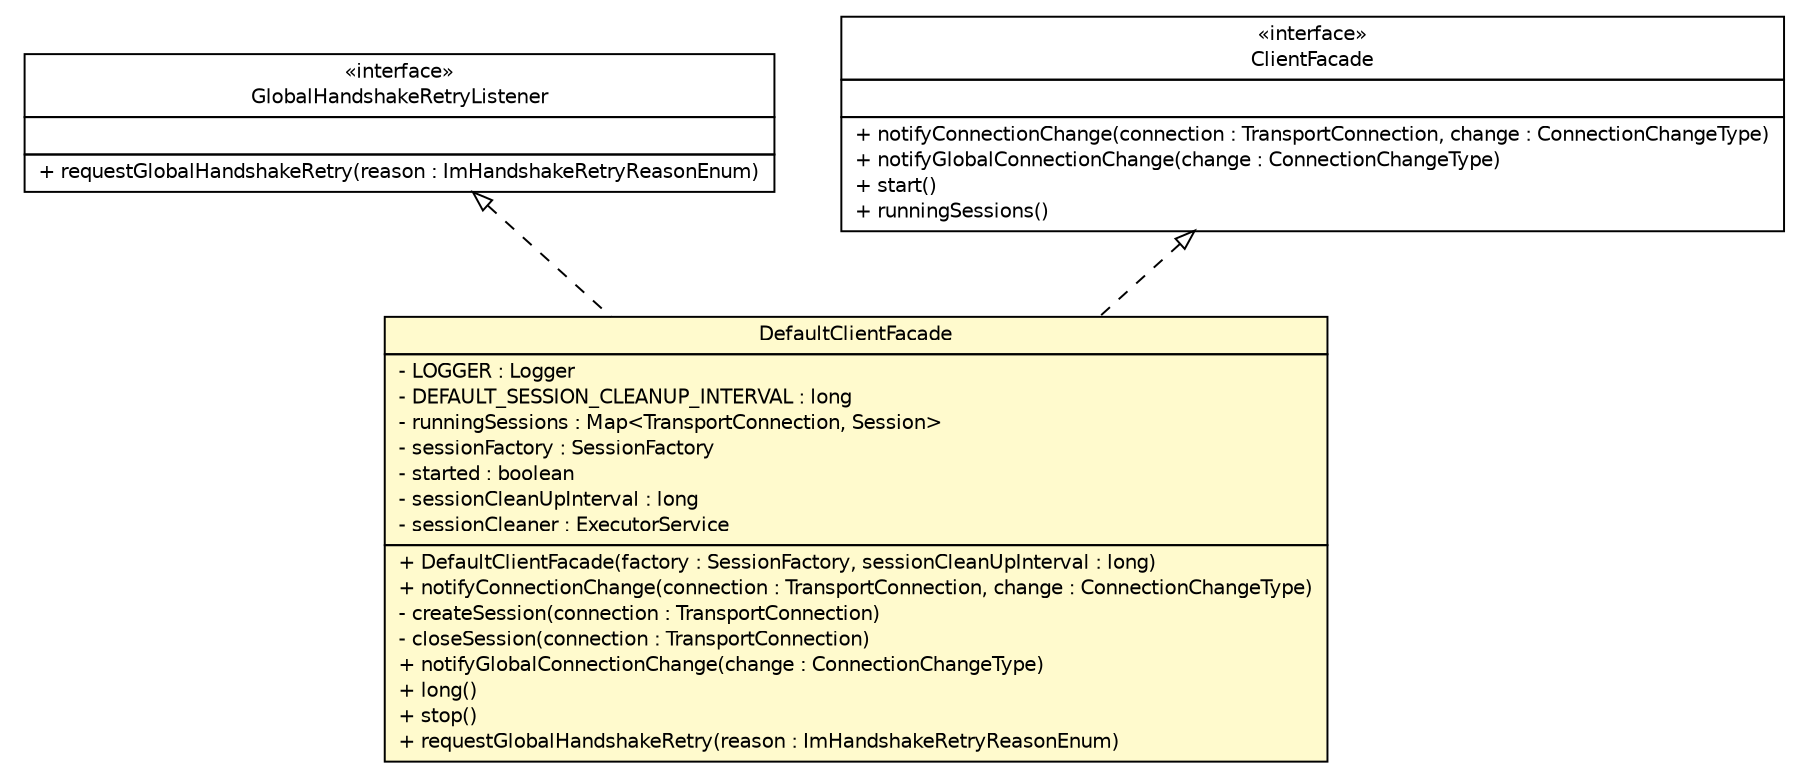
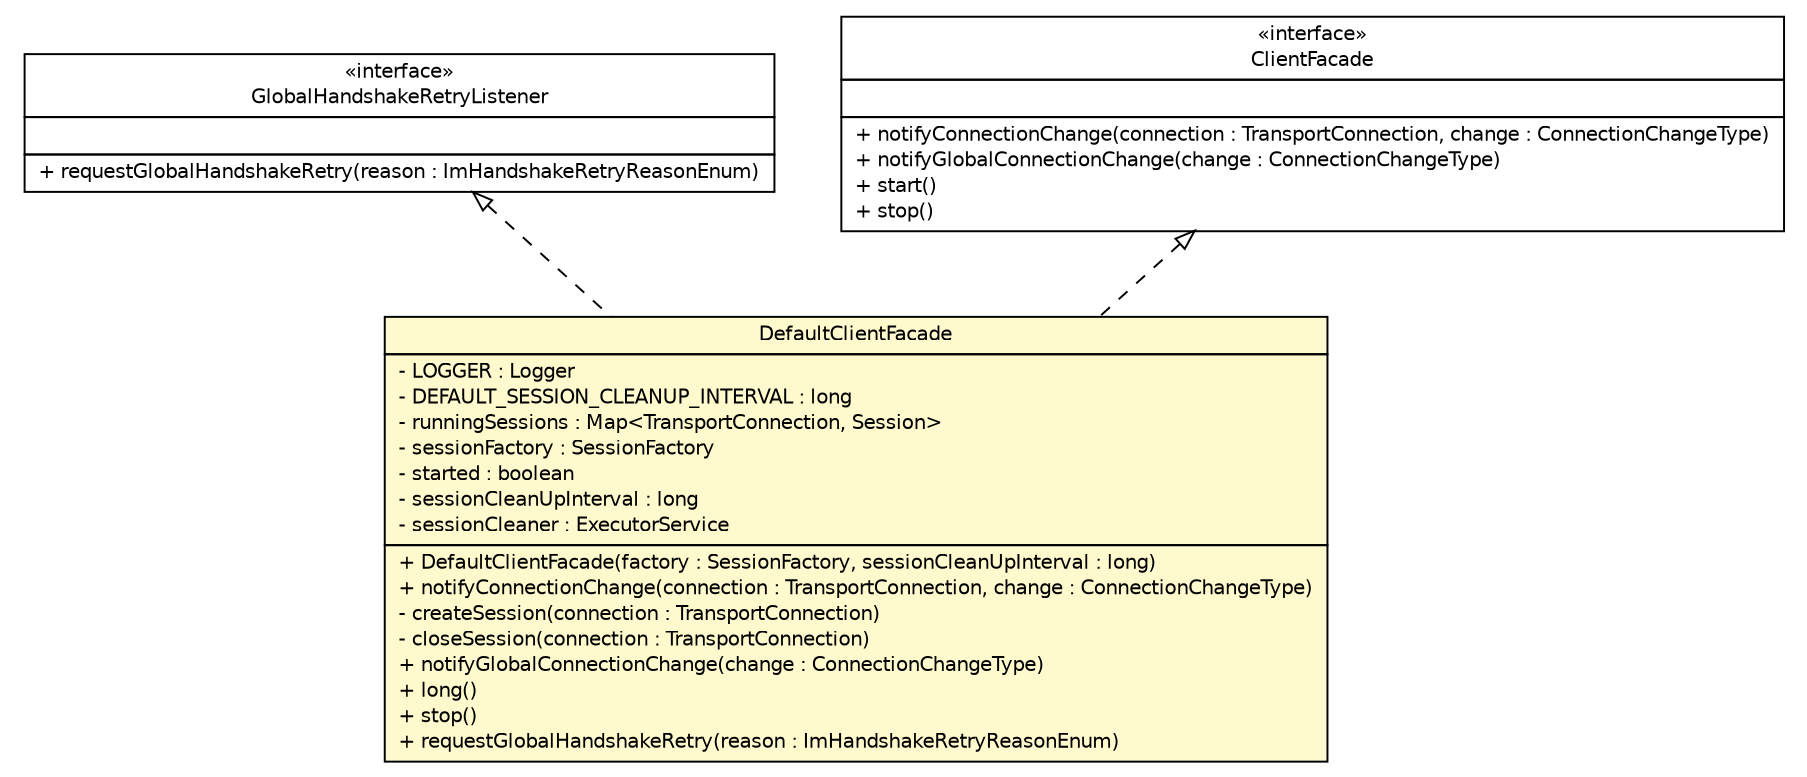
node "ClientFacade": text "+ runningSessions()" -> "+ stop()"
